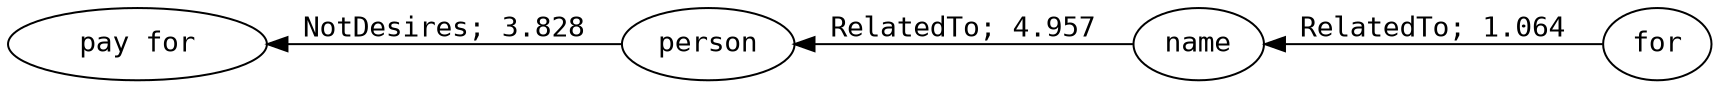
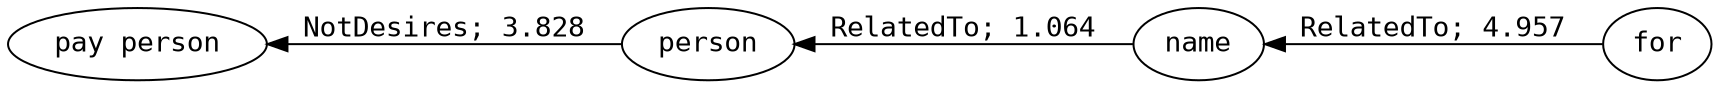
edge "name" -> "person": label "RelatedTo; 4.957" -> "RelatedTo; 1.064"
edge "for" -> "name": label "RelatedTo; 1.064" -> "RelatedTo; 4.957"
node "pay for": label "pay for" -> "pay person"
